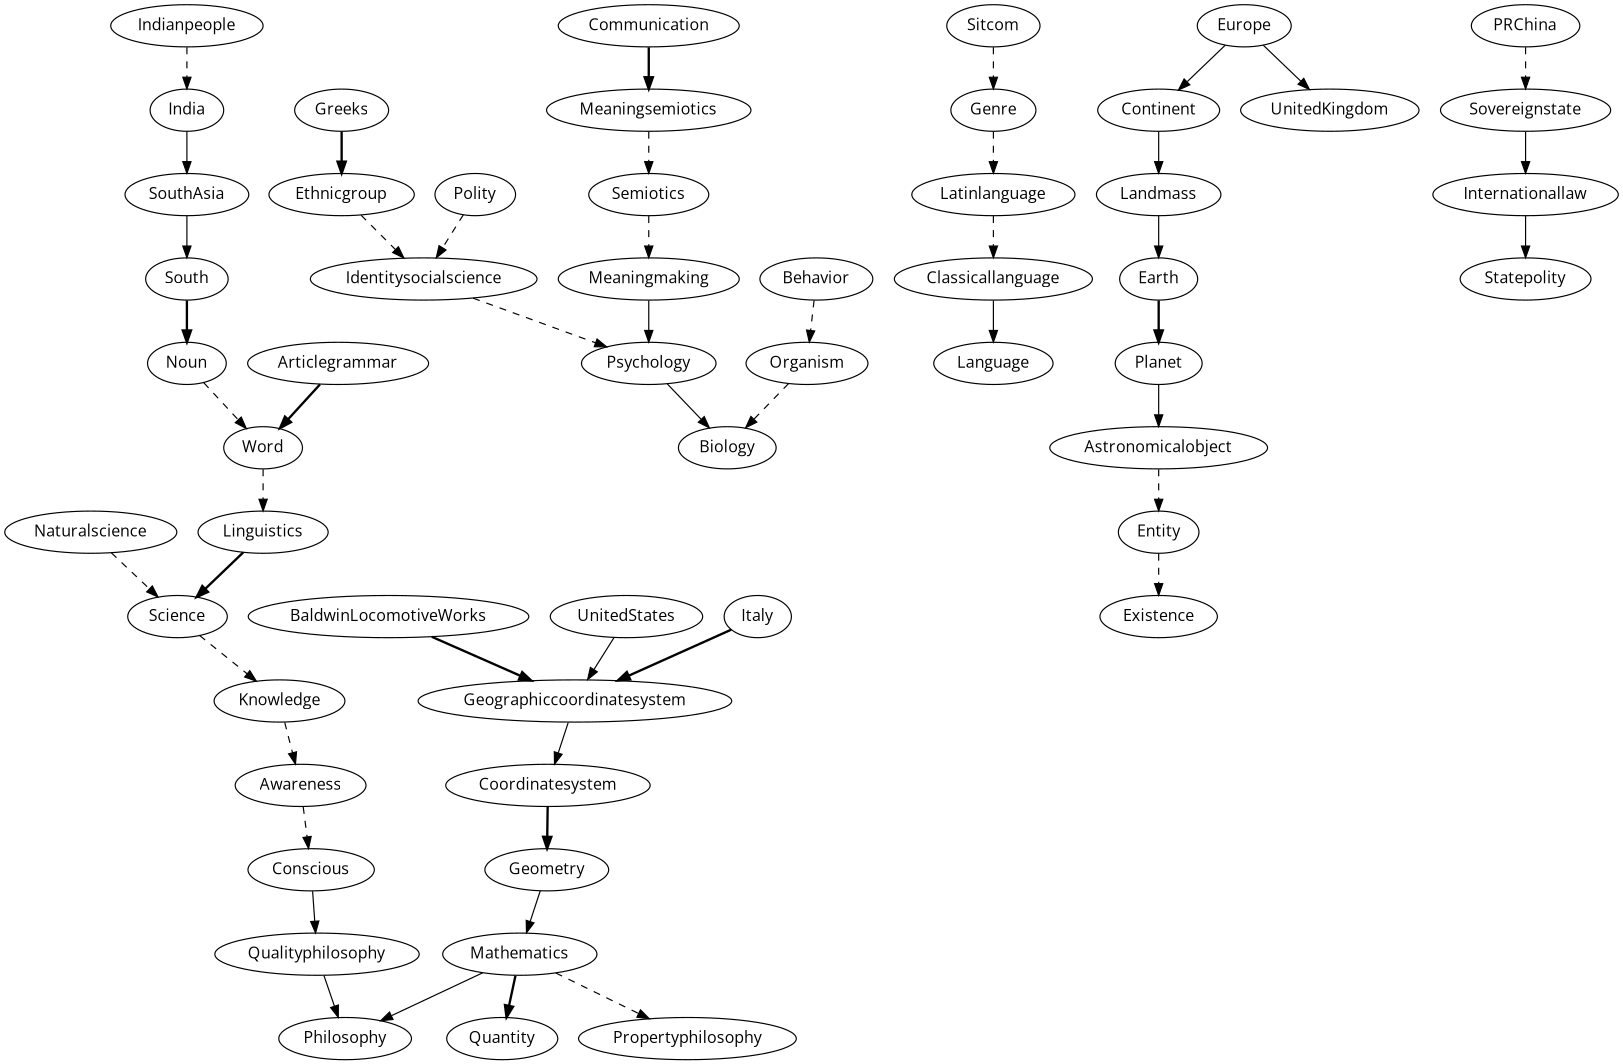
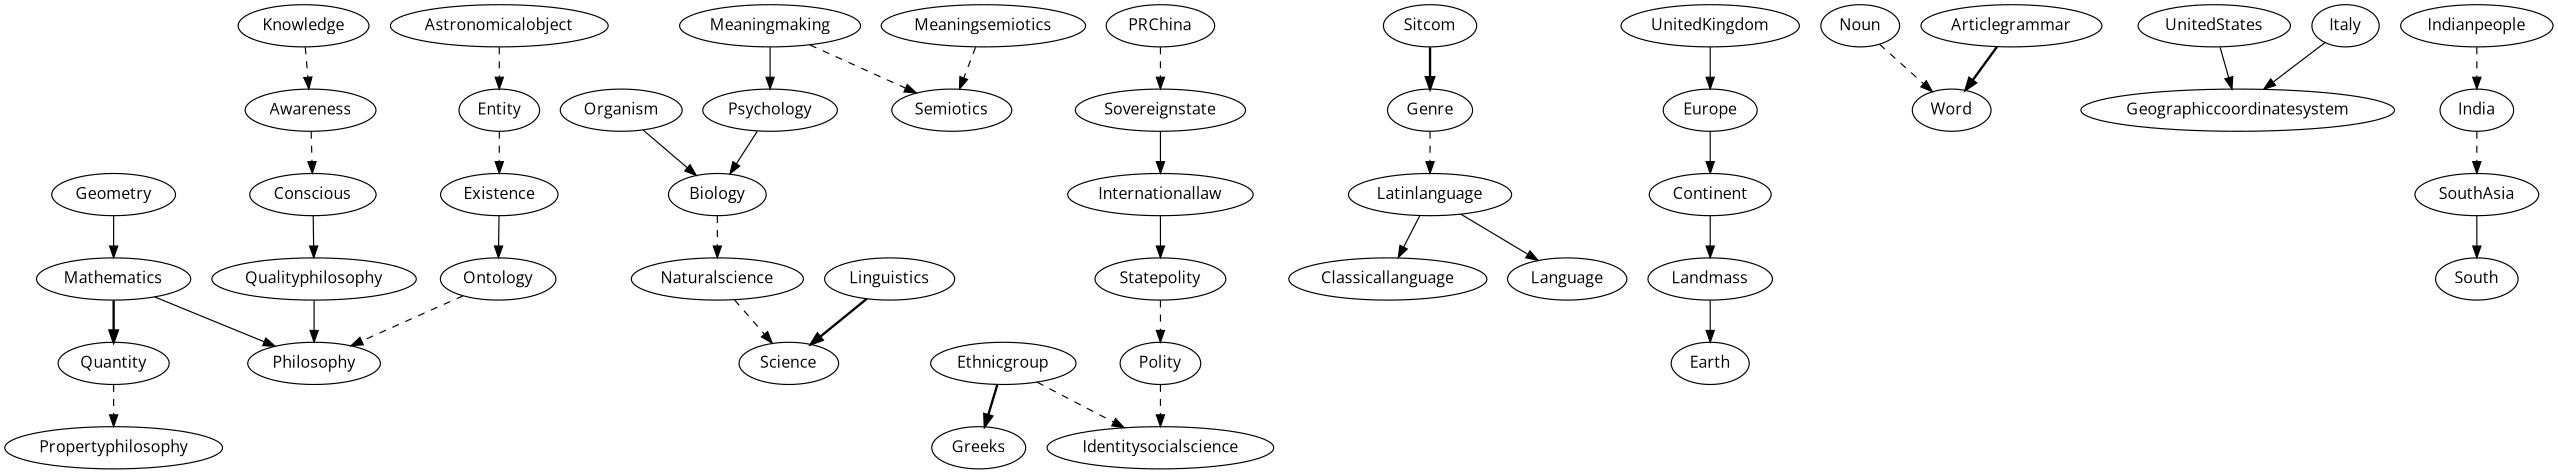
node "Communication": removed
edge "Sitcom" -> "Genre": style dashed -> bold
edge "Europe" -> "UnitedKingdom": reversed
edge "India" -> "SouthAsia": style solid -> dashed
edge "Greeks" -> "Ethnicgroup": reversed
edge "Semiotics" -> "Meaningmaking": reversed
edge "Biology" -> "Naturalscience": added
edge "Latinlanguage" -> "Classicallanguage": style dashed -> solid
node "Ontology": added
node "Behavior": removed
edge "South" -> "Noun": removed
edge "Classicallanguage" -> "Language": now "Latinlanguage" -> "Language"
edge "Statepolity" -> "Polity": added
edge "Identitysocialscience" -> "Psychology": removed
node "Planet": removed
edge "Organism" -> "Biology": style dashed -> solid
edge "Word" -> "Linguistics": removed
node "BaldwinLocomotiveWorks": removed
edge "Italy" -> "Geographiccoordinatesystem": style bold -> solid
edge "Science" -> "Knowledge": removed
node "Coordinatesystem": removed
edge "Mathematics" -> "Propertyphilosophy": now "Quantity" -> "Propertyphilosophy"
